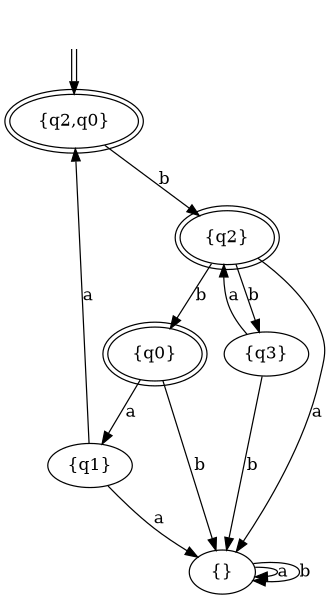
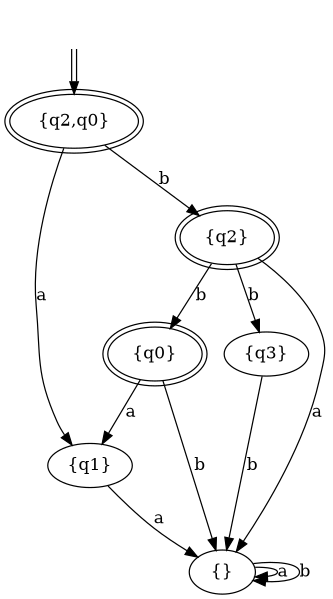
edge "{q1}" -> "{q2,q0}": reversed
edge "{q3}" -> "{q2}": removed, label "a"
